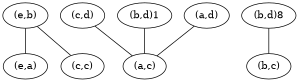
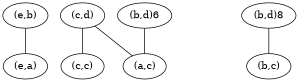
node "(b,d)1": label "(b,d)1" -> "(b,d)6"
node "(a,d)": removed
edge "(e,b)" -- "(c,c)": now "(c,d)" -- "(c,c)"
